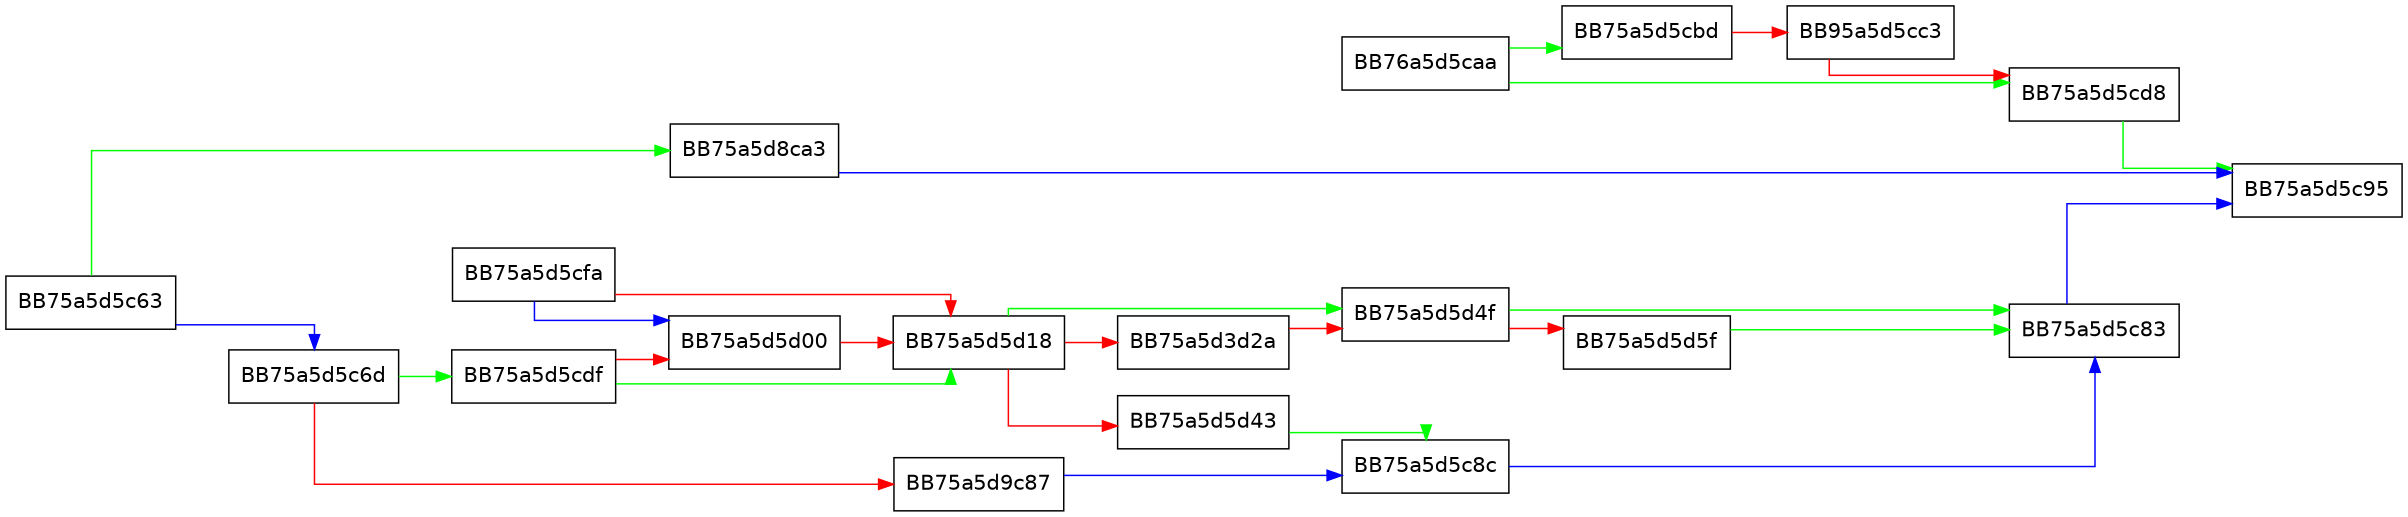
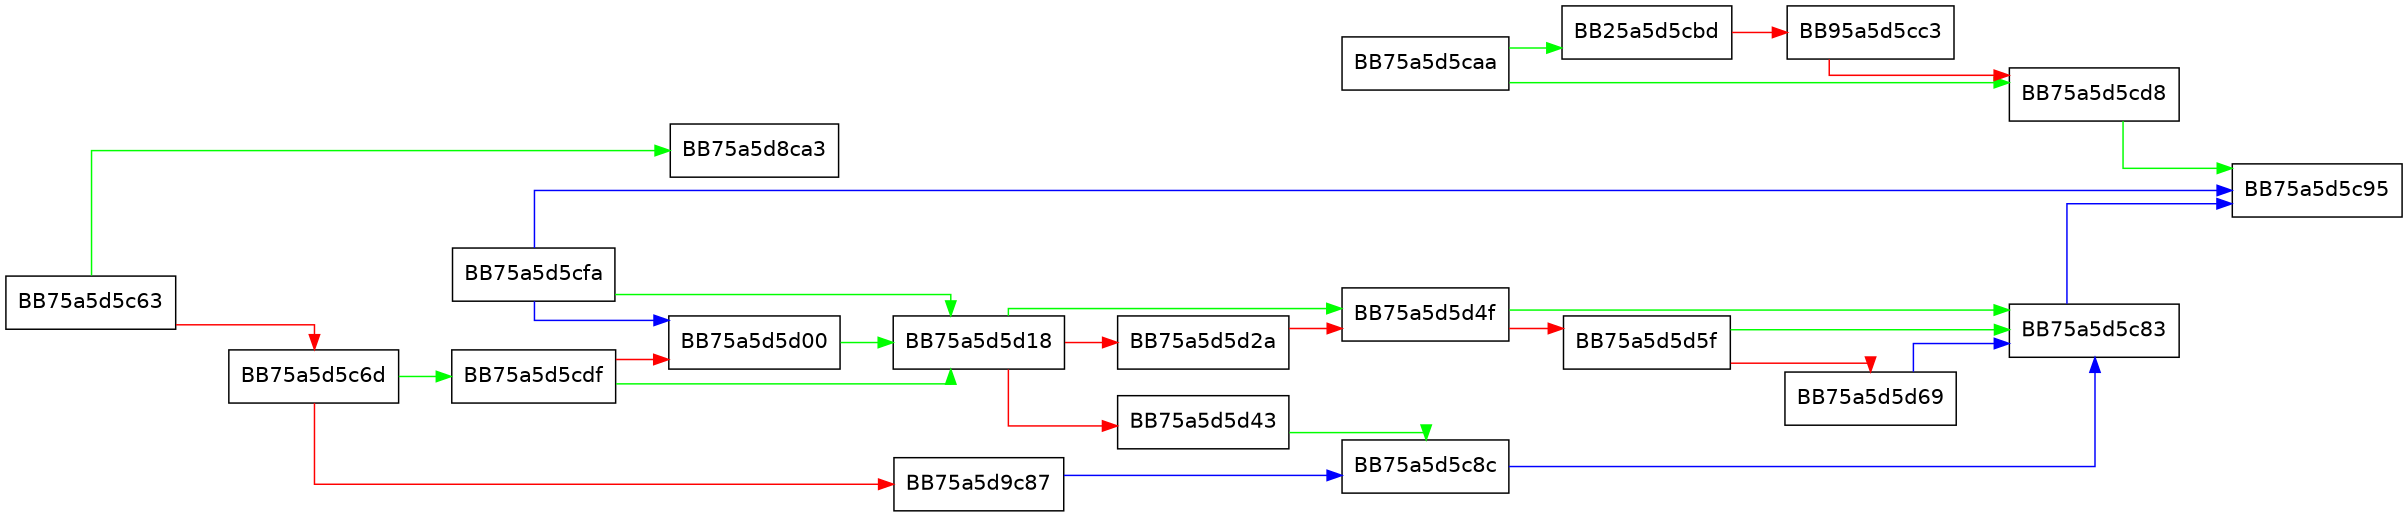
node "BB75a5d5cbd": label "BB75a5d5cbd" -> "BB25a5d5cbd"
node "BB76a5d5caa": label "BB76a5d5caa" -> "BB75a5d5caa"
edge "BB75a5d8ca3" -> "BB75a5d5c95": now "BB75a5d5cfa" -> "BB75a5d5c95"
edge "BB75a5d5cfa" -> "BB75a5d5d18": color red -> green
edge "BB75a5d5c63" -> "BB75a5d5c6d": color blue -> red
edge "BB75a5d5d00" -> "BB75a5d5d18": color red -> green
node "BB75a5d3d2a": label "BB75a5d3d2a" -> "BB75a5d5d2a"
node "BB75a5d5d69": added
